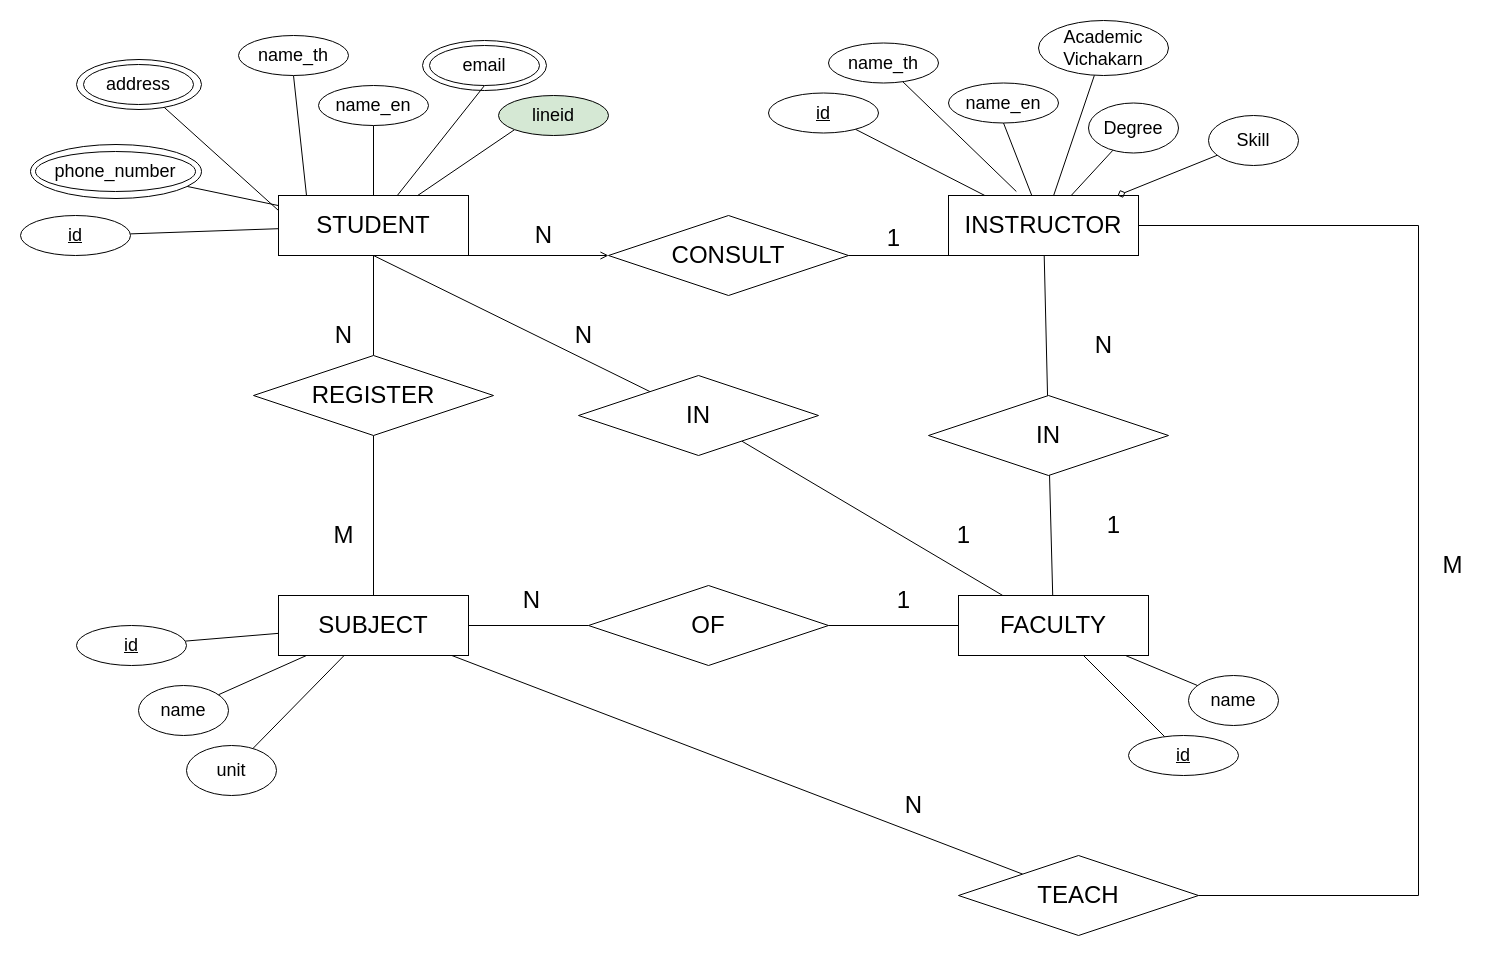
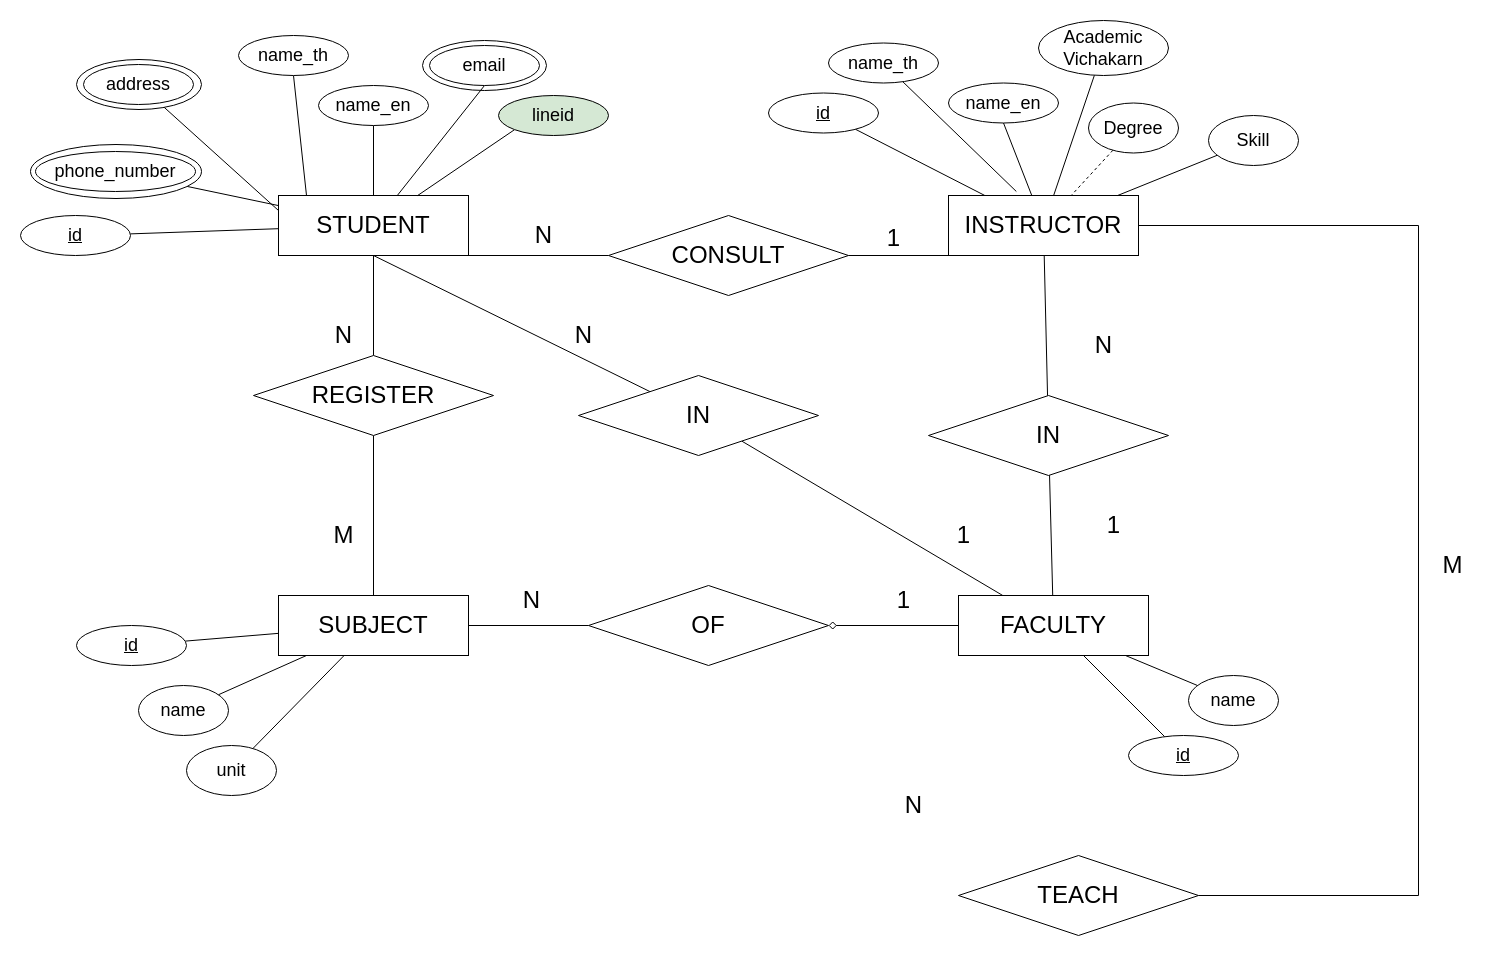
edge "Degree" -- "INSTRUCTOR": style solid -> dashed
edge "Skill" -> "INSTRUCTOR": arrowhead diamond -> none
edge "STUDENT" -> "CONSULT": arrowhead open -> none
edge "OF" -- "FACULTY": arrowhead none -> diamond
edge "SUBJECT" -- "TEACH": removed
